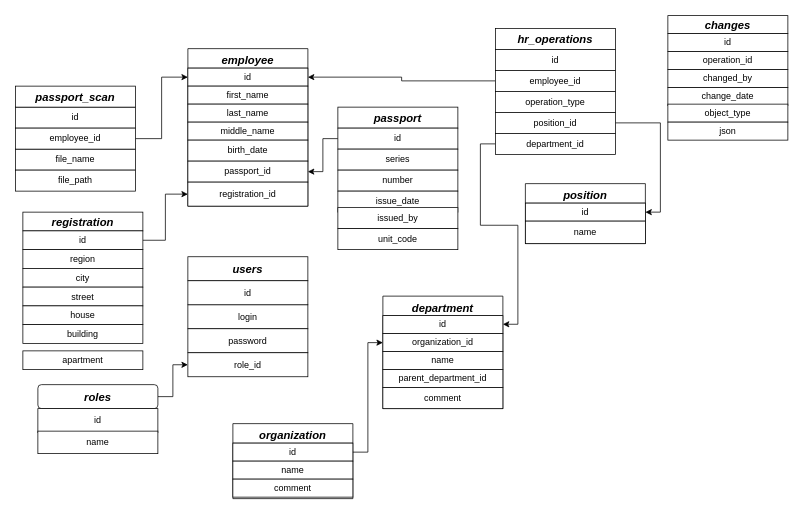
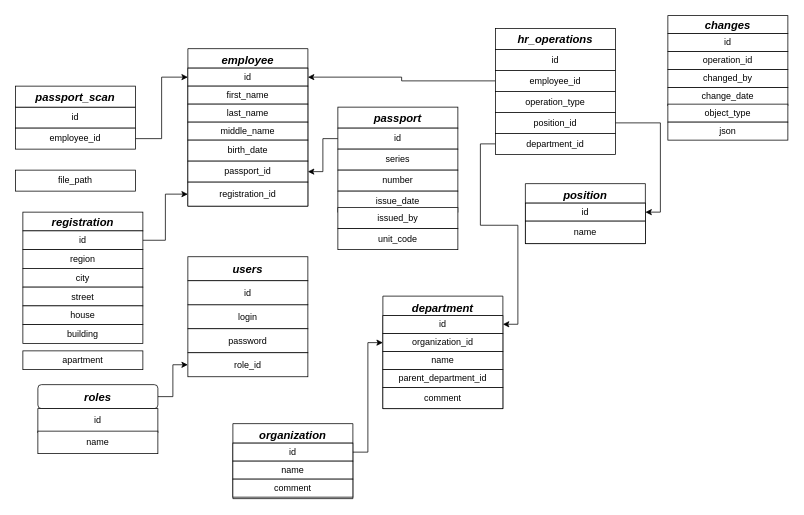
node "file_name": removed
